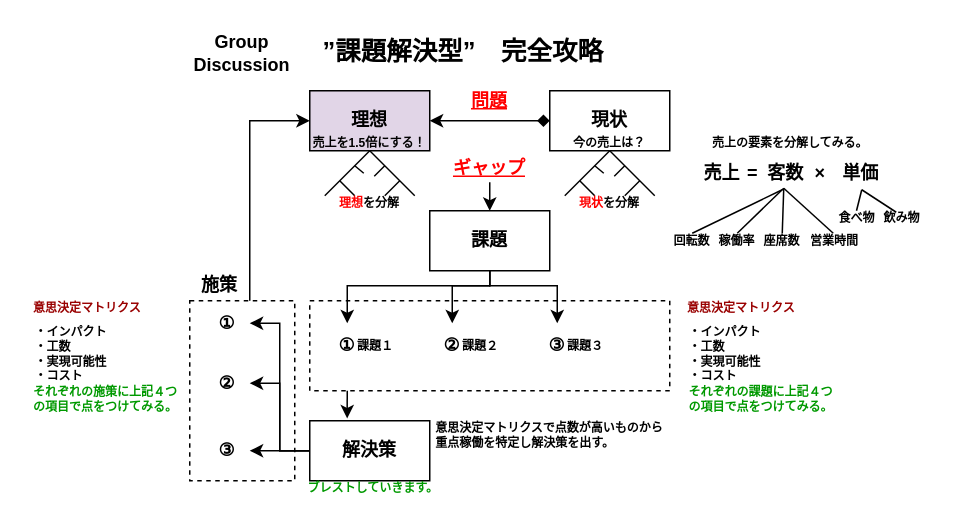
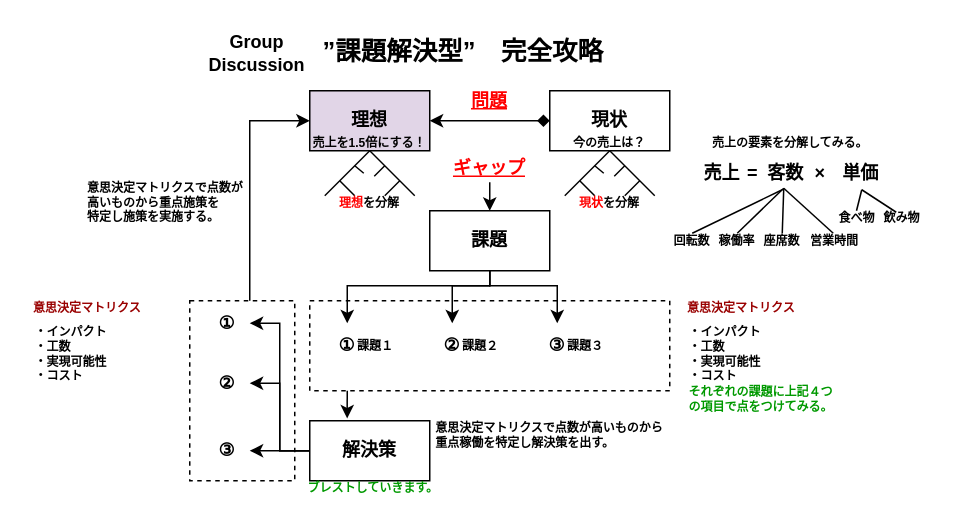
node "Group Discussion": moved (242, 53) -> (257, 53)
node "意思決定マトリクスで点数が 高いものから重点施策を 特定し施策を実施する。": added
node "施策": removed
node "それぞれの施策に上記４つ の項目で点をつけてみる。": removed
